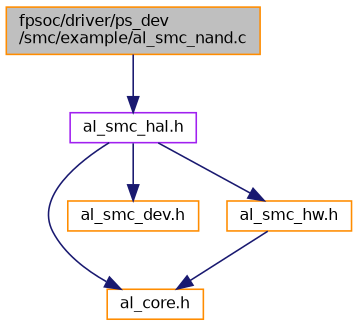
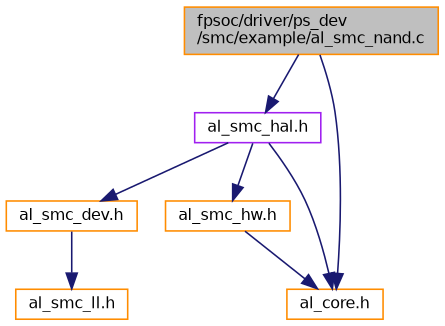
edge "fpsoc/driver/ps_dev /smc/example/al_smc_nand.c" -> "al_core.h": added
node "al_smc_ll.h": added
